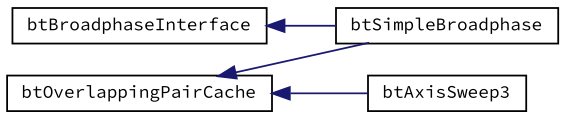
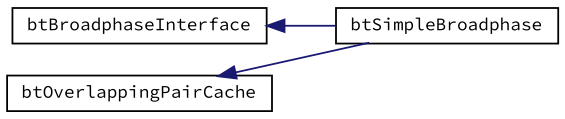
node "btAxisSweep3": removed
